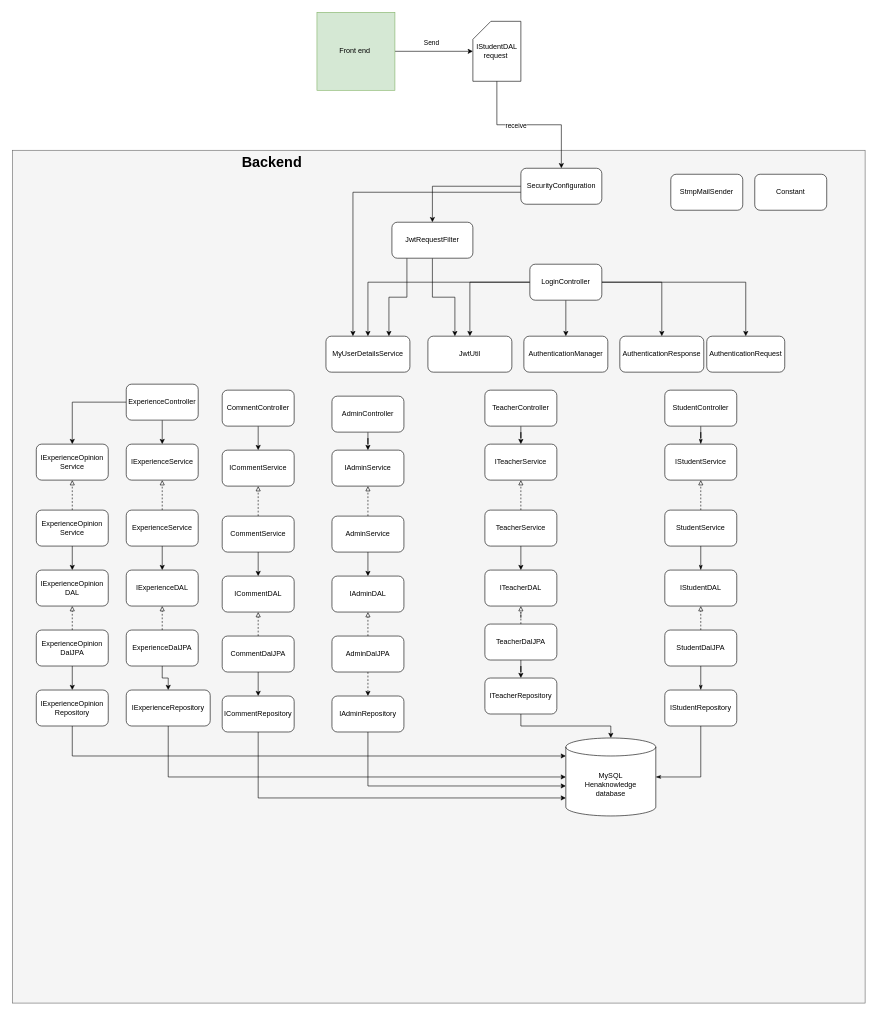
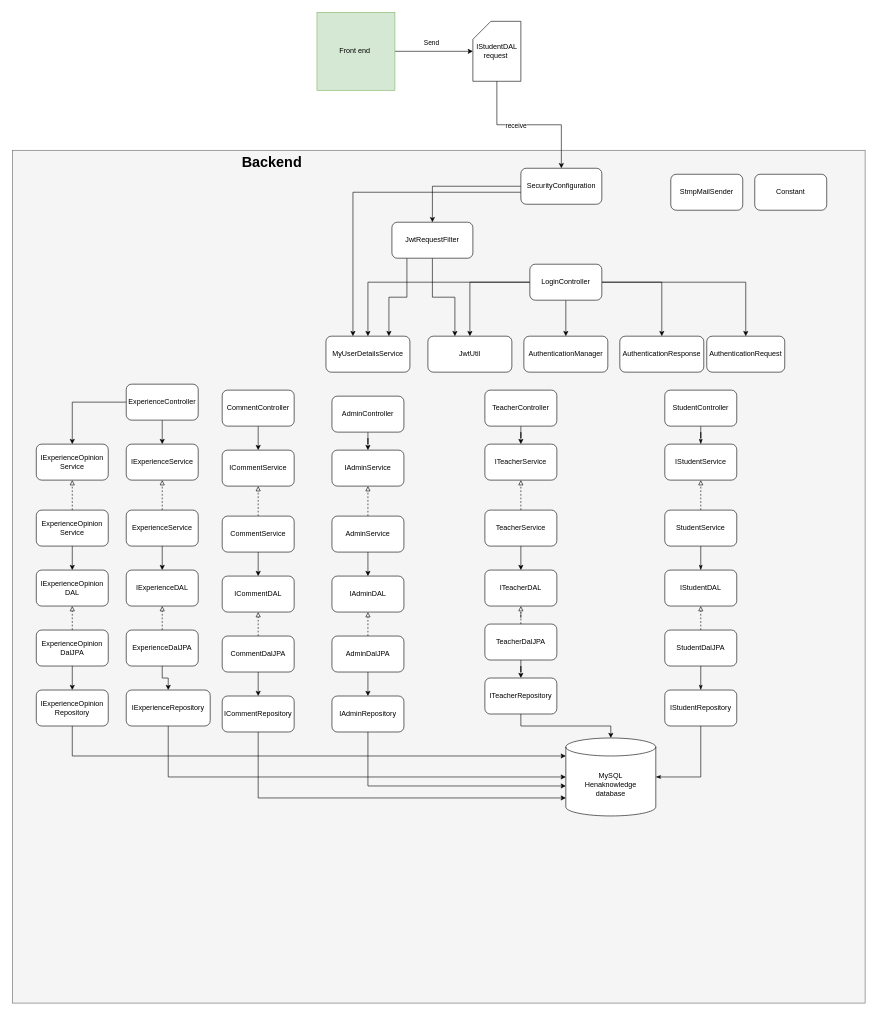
edge "AdminDalJPA" -> "IAdminRepository": style dashed -> solid
